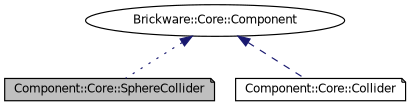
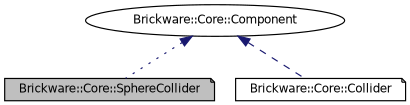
node "Component::Core::SphereCollider": label "Component::Core::SphereCollider" -> "Brickware::Core::SphereCollider"
node "Component::Core::Collider": label "Component::Core::Collider" -> "Brickware::Core::Collider"
